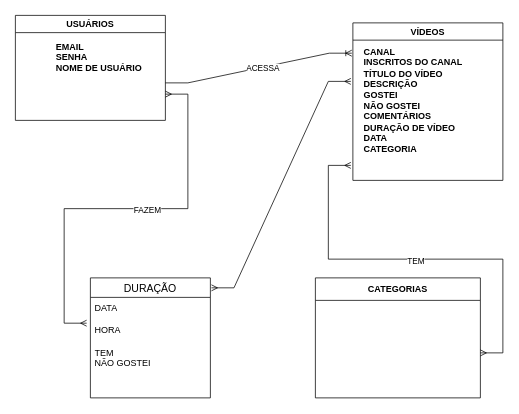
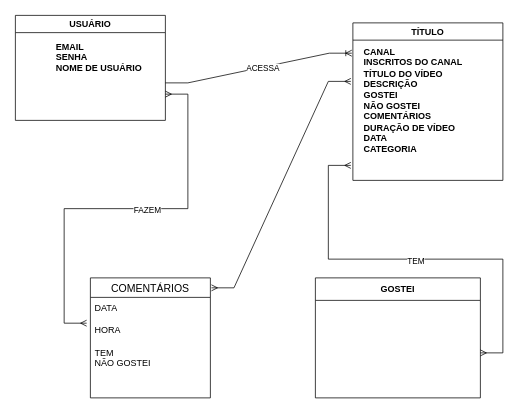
node "USUÁRIOS": label "USUÁRIOS" -> "USUÁRIO"
node "VÍDEOS": label "VÍDEOS" -> "TÍTULO"
node "DURAÇÃO": label "DURAÇÃO" -> "COMENTÁRIOS"
node "CATEGORIAS": label "CATEGORIAS" -> "GOSTEI"
